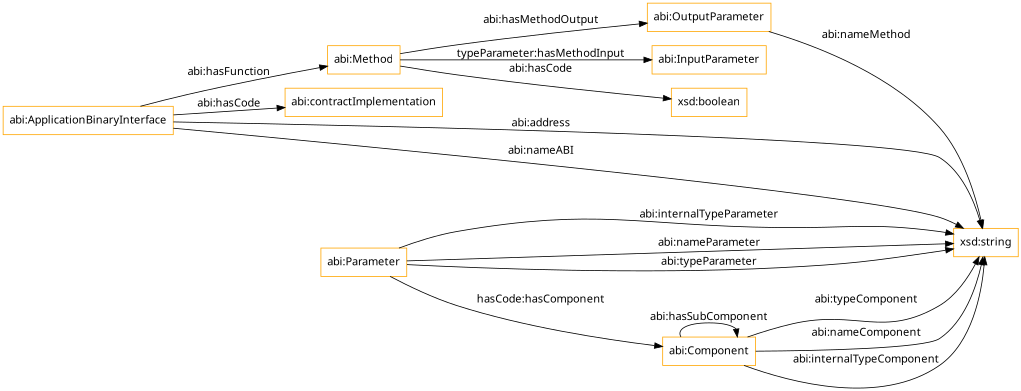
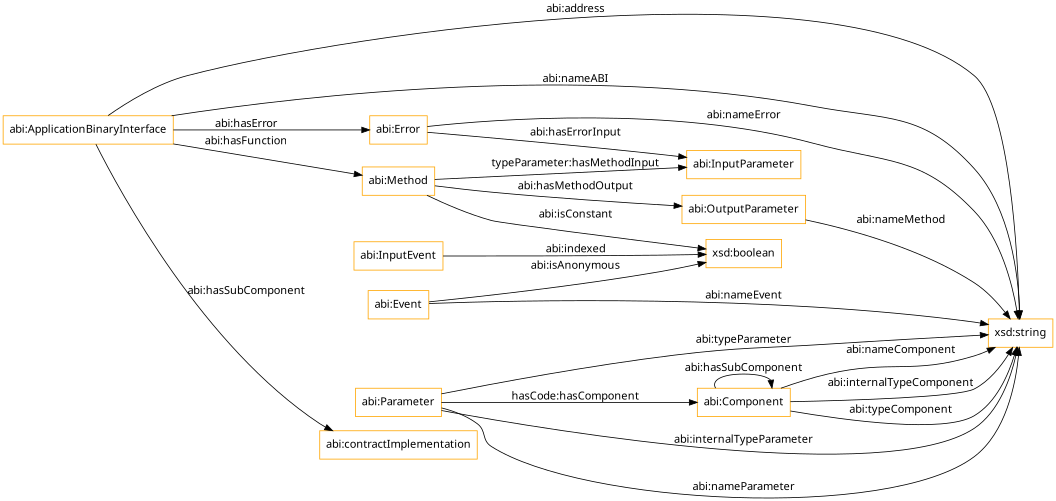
edge "abi:Method" -> "xsd:boolean": label "abi:hasCode" -> "abi:isConstant"
edge "abi:ApplicationBinaryInterface" -> "abi:contractImplementation": label "abi:hasCode" -> "abi:hasSubComponent"
node "abi:Error": added
node "abi:InputEvent": added
node "abi:Event": added
